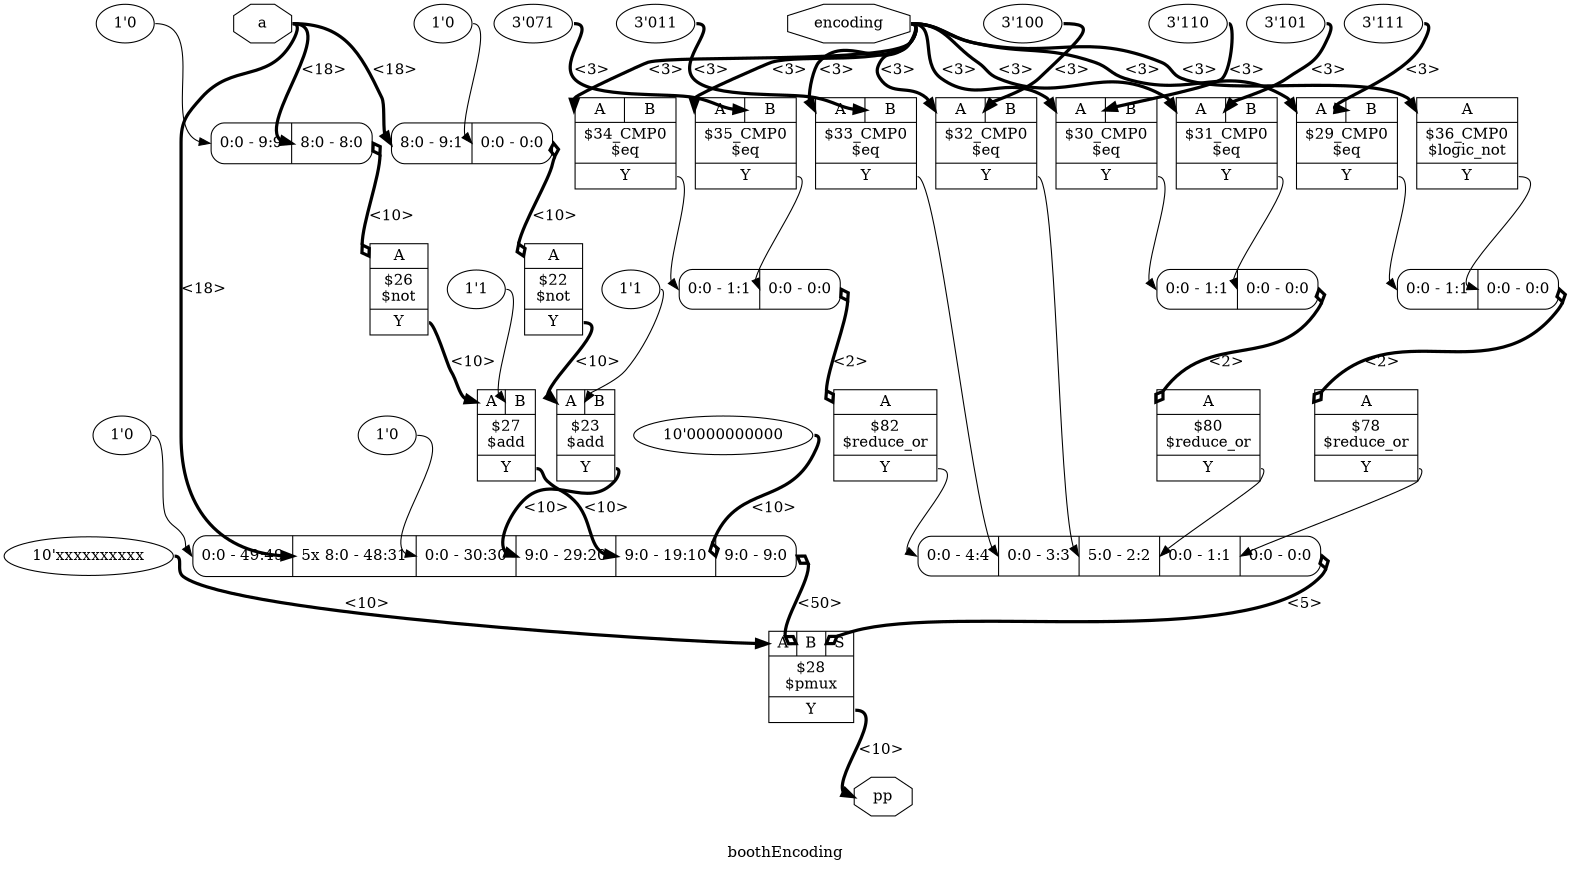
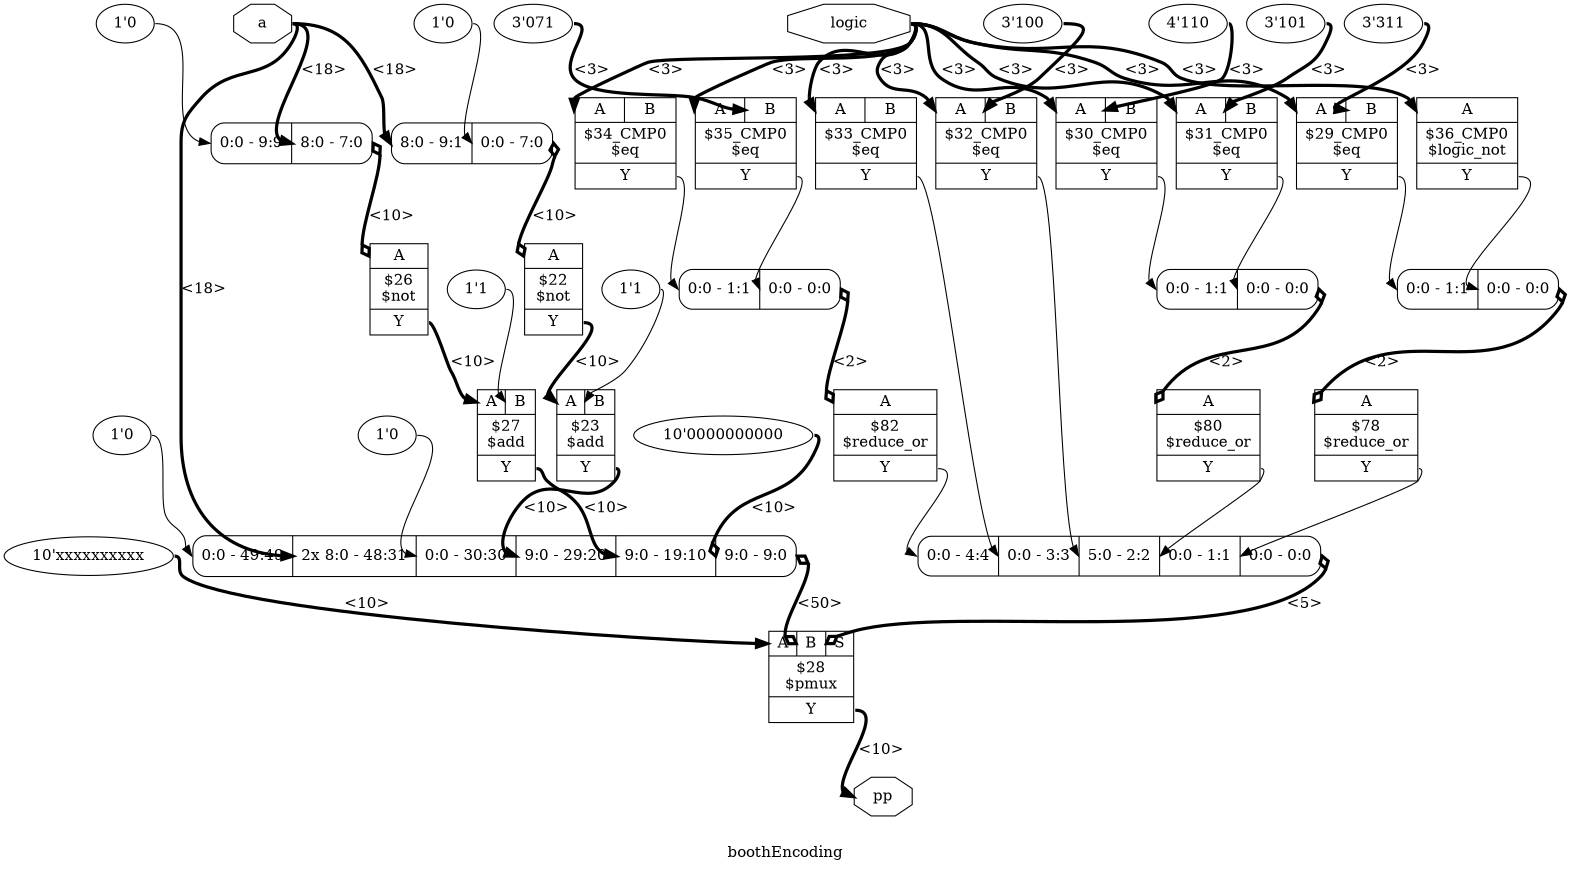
node "3'011": removed
node "encoding": label "encoding" -> "logic"
node "3'110": label "3'110" -> "4'110"
node "3'111": label "3'111" -> "3'311"
node "0:0 - 9:9": text "8:0 - 8:0" -> "8:0 - 7:0"
node "8:0 - 9:1": text "0:0 - 0:0" -> "0:0 - 7:0"
node "0:0 - 49:49": text "5x 8:0 - 48:31" -> "2x 8:0 - 48:31"
